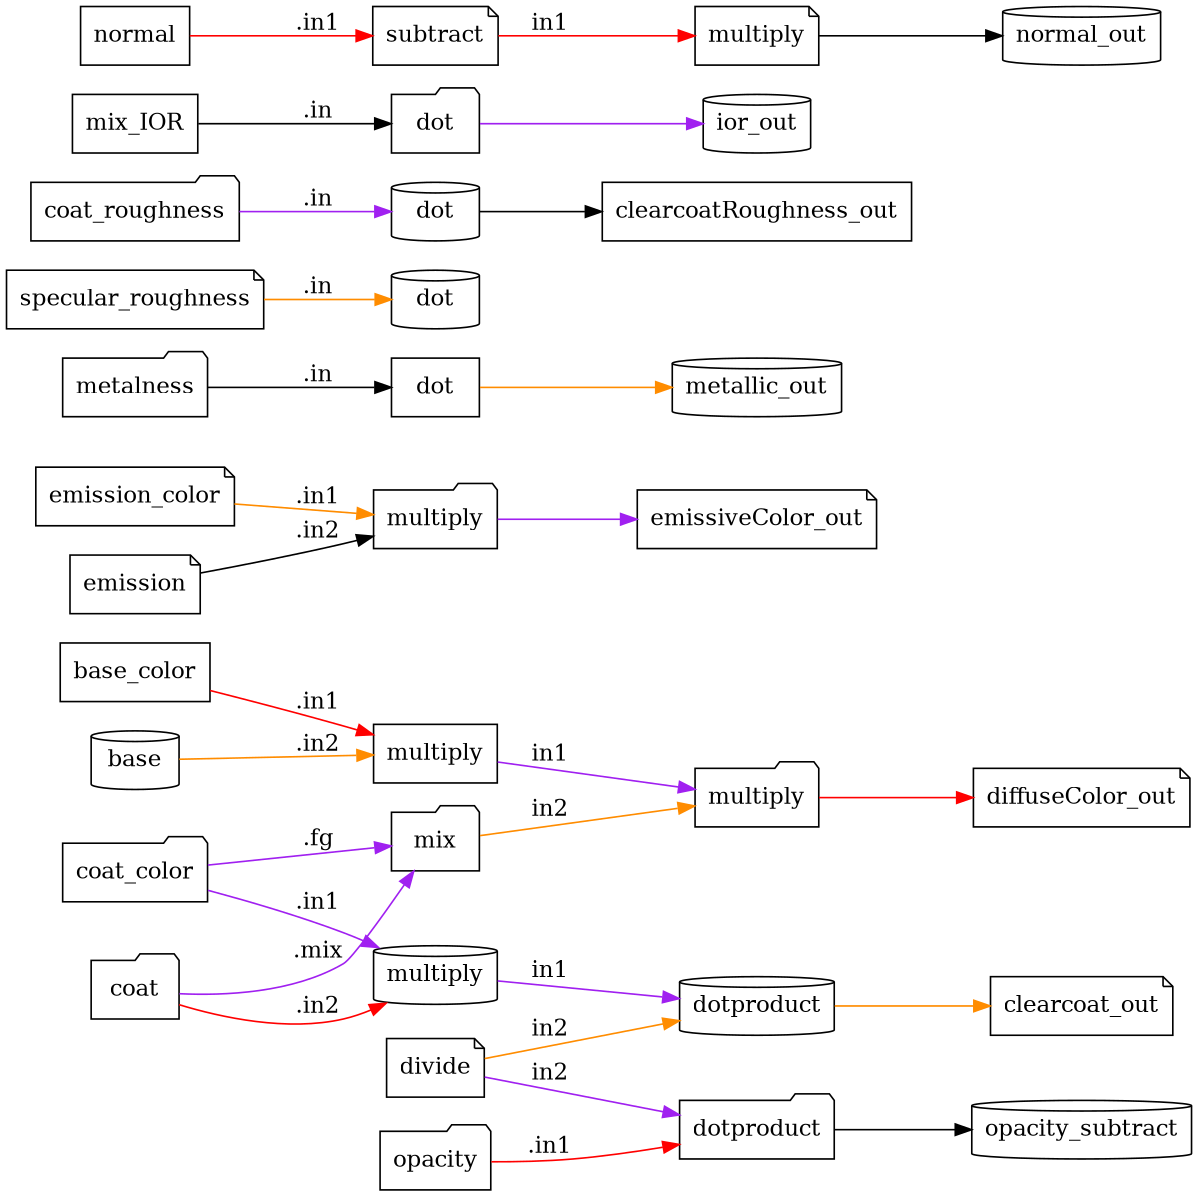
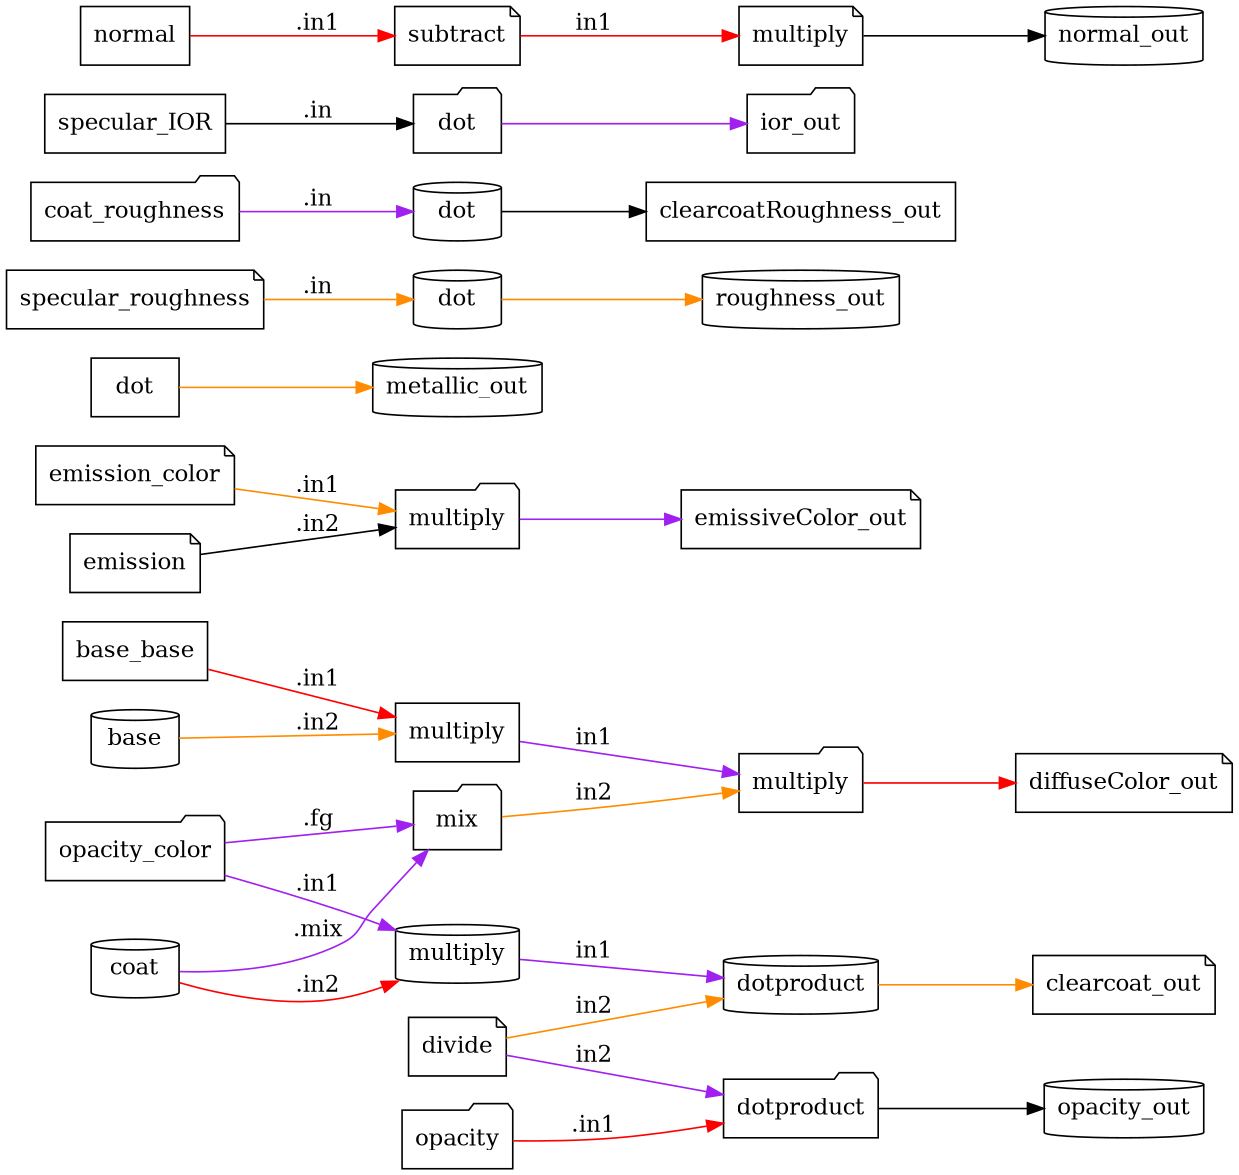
node "mix_IOR": label "mix_IOR" -> "specular_IOR"
node "ior_out": shape cylinder -> folder
node "roughness_out": added
node "metalness": removed
node "base_color": label "base_color" -> "base_base"
node "coat_color": label "coat_color" -> "opacity_color"
node "coat": shape folder -> cylinder
node "opacity_subtract": label "opacity_subtract" -> "opacity_out"
